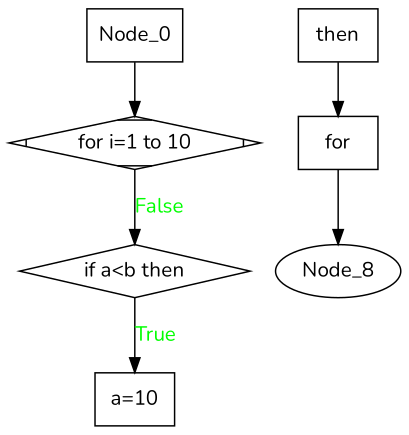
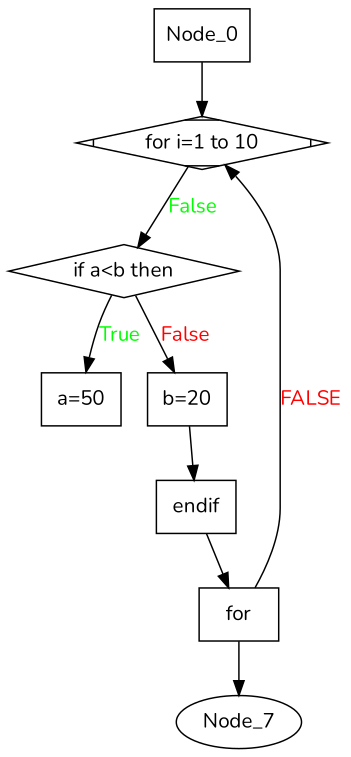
node "then": label "then" -> "endif"
node "Node_8": label "Node_8" -> "Node_7"
edge "for" -> "for i=1 to 10": added, label "FALSE"
node "a=10": label "a=10" -> "a=50"
node "b=20": added
